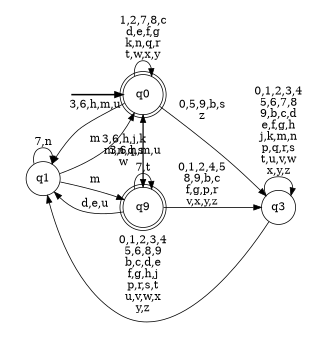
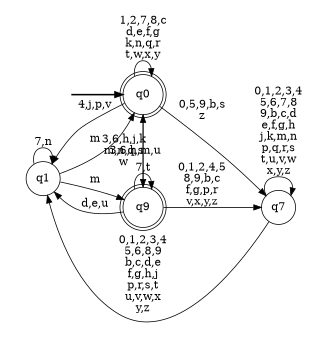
edge "q0" -> "q1": label "3,6,h,m,u" -> "4,j,p,v"
node "q3": label "q3" -> "q7"
